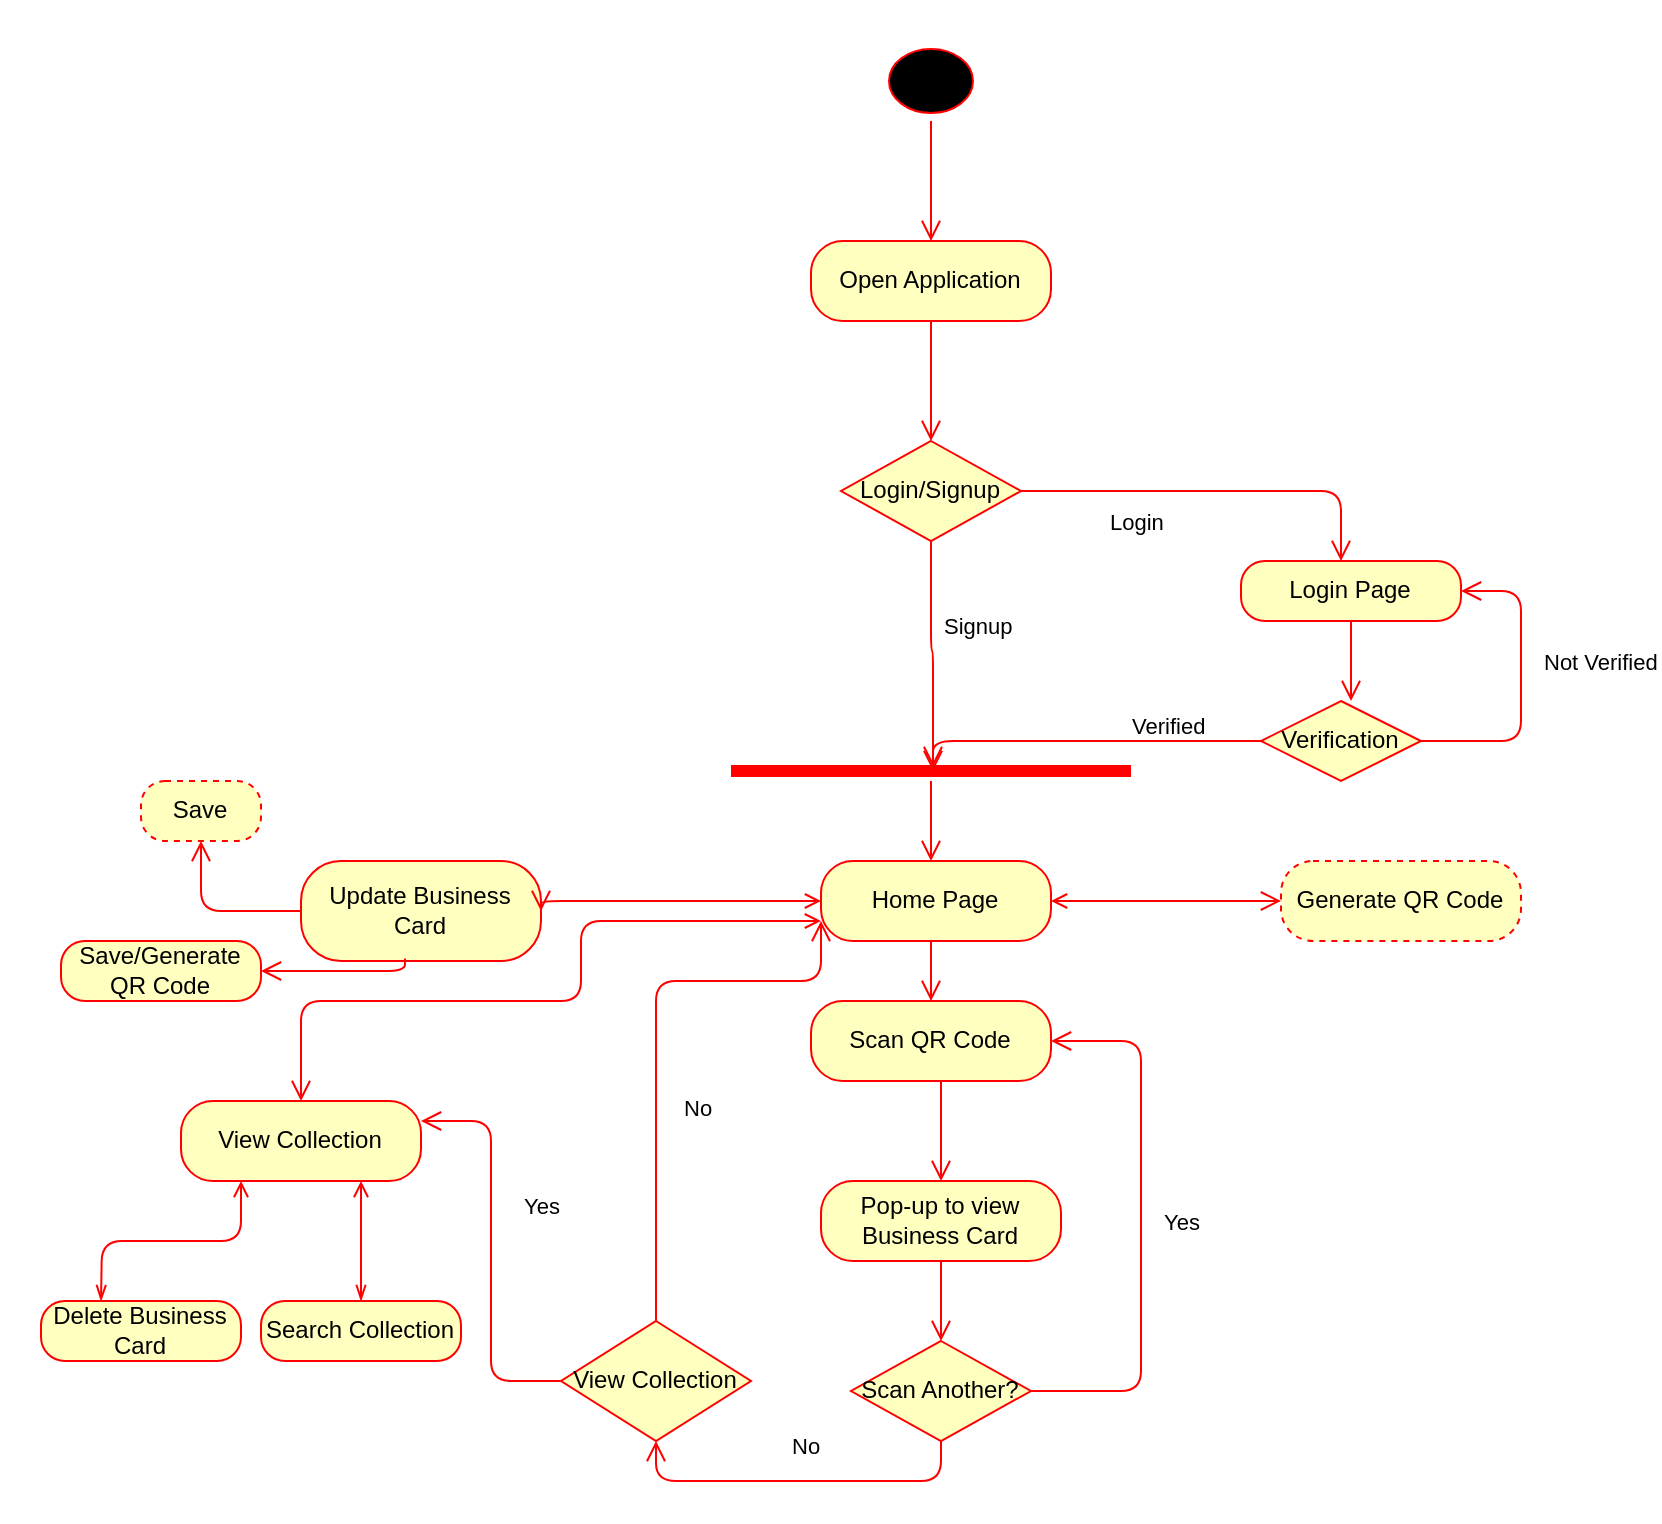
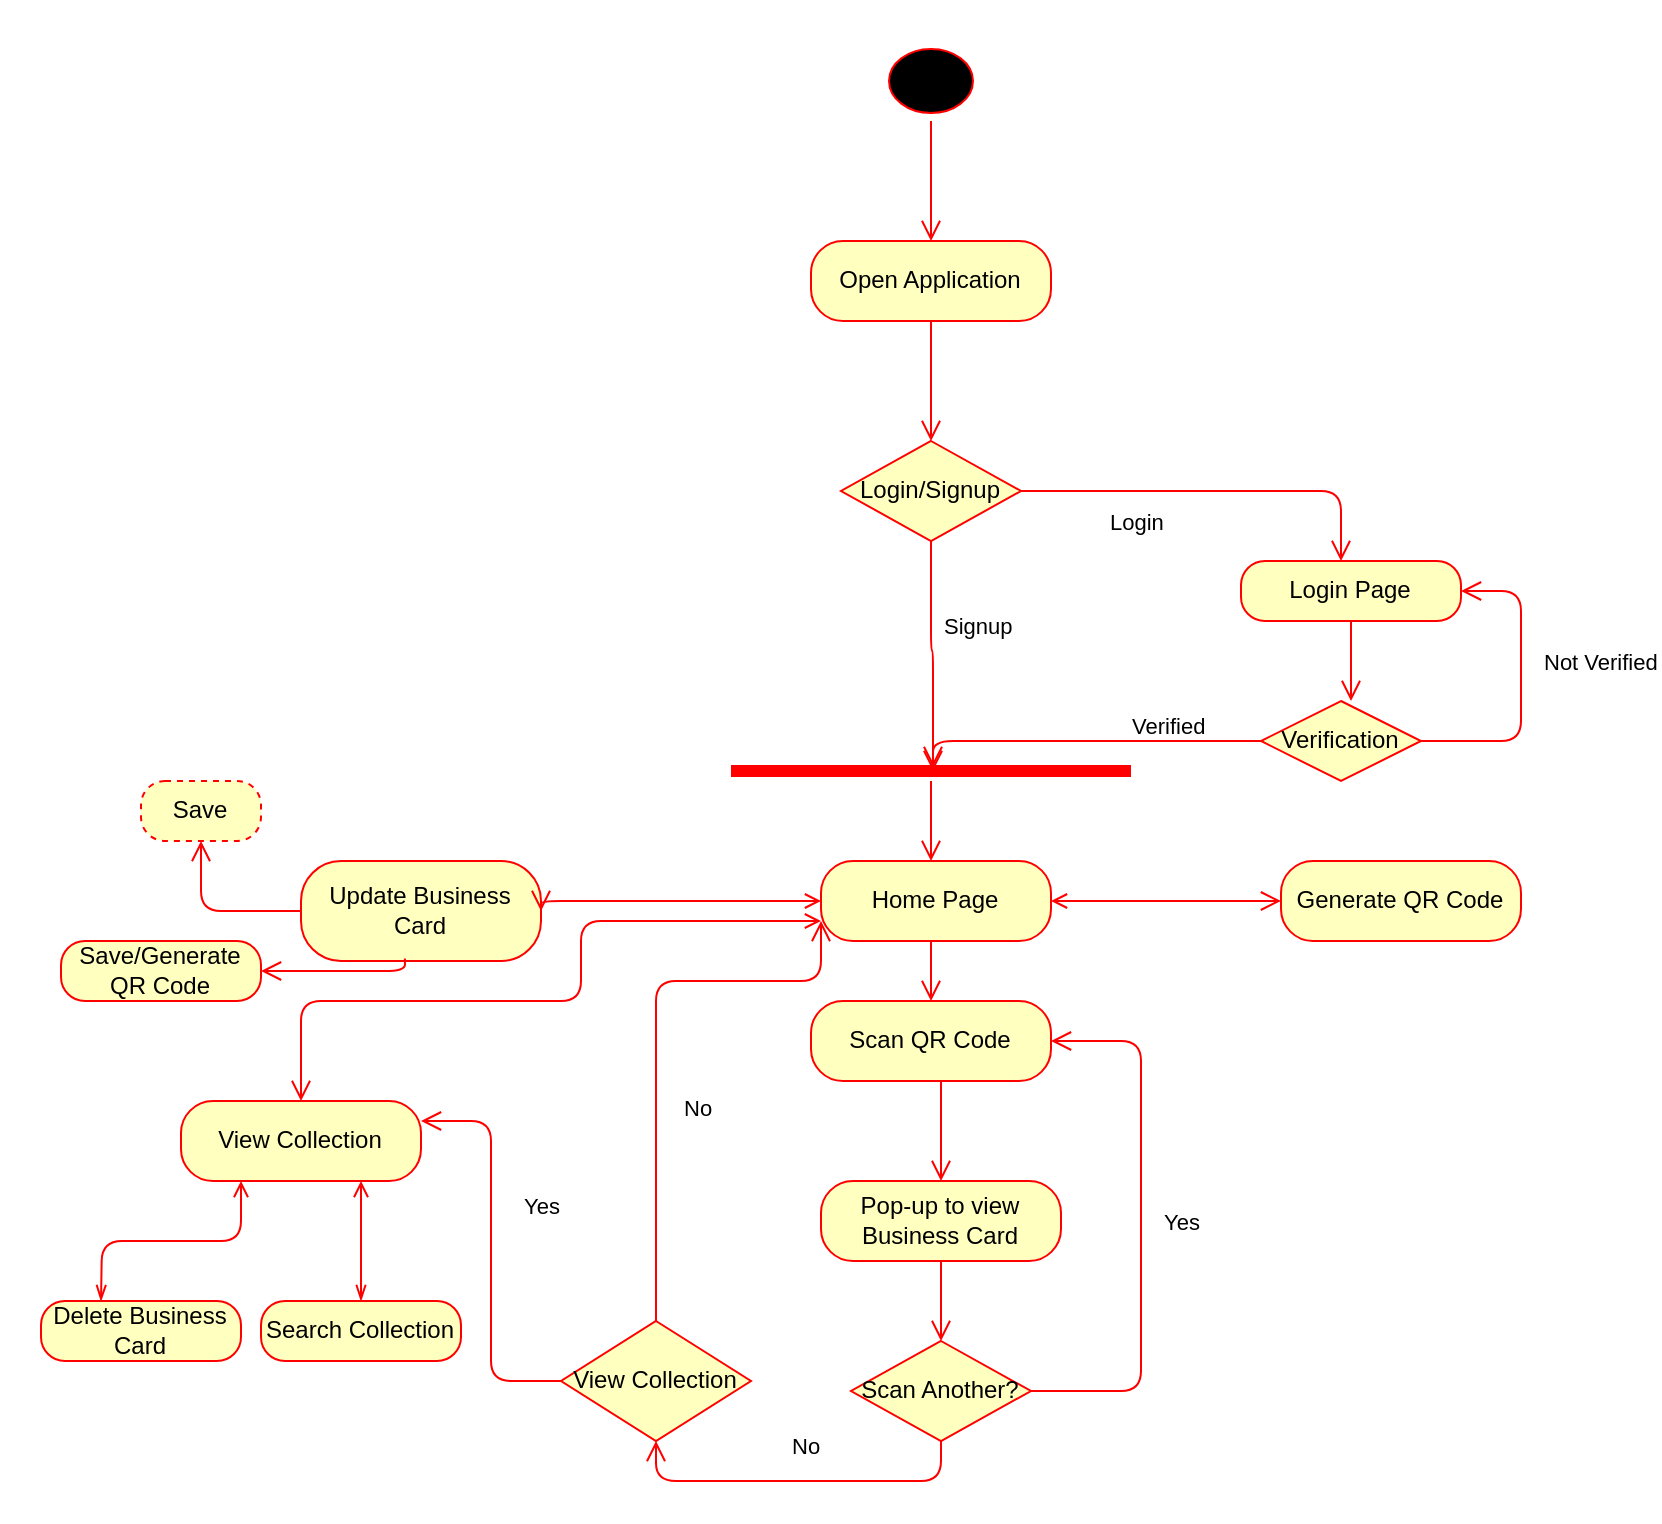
node "Generate QR Code": style dashed -> solid
